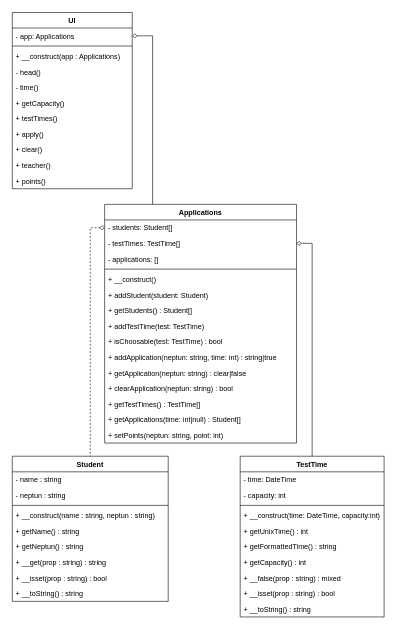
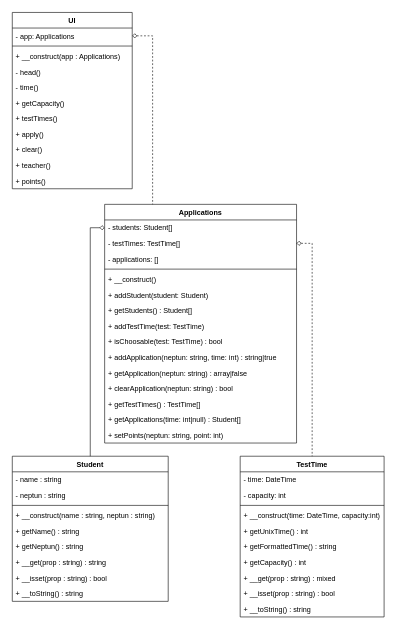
edge "Applications" -> "- app: Applications": style solid -> dashed
edge "Student" -> "- students: Student[]": style dashed -> solid
edge "TestTime" -> "- testTimes: TestTime[]": style solid -> dashed
node "+ getApplication(neptun: string) : clear|false": label "+ getApplication(neptun: string) : clear|false" -> "+ getApplication(neptun: string) : array|false"
node "+ __false(prop : string) : mixed": label "+ __false(prop : string) : mixed" -> "+ __get(prop : string) : mixed"
